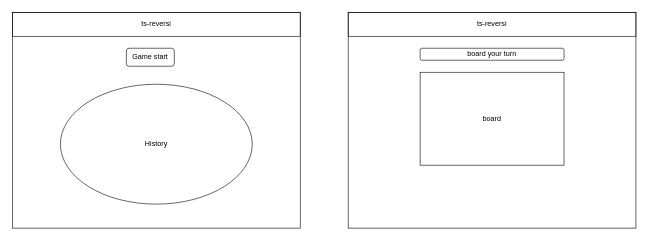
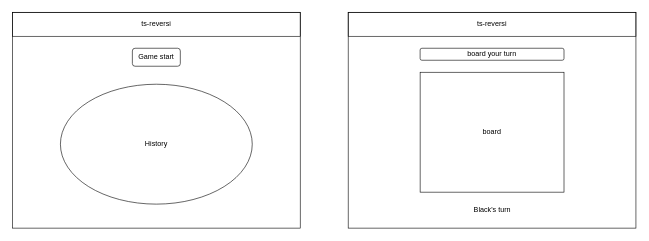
node "Game start": moved (150, 57) -> (156, 57)
node "board": size 144x93 -> 144x120
node "Black's turn": added
